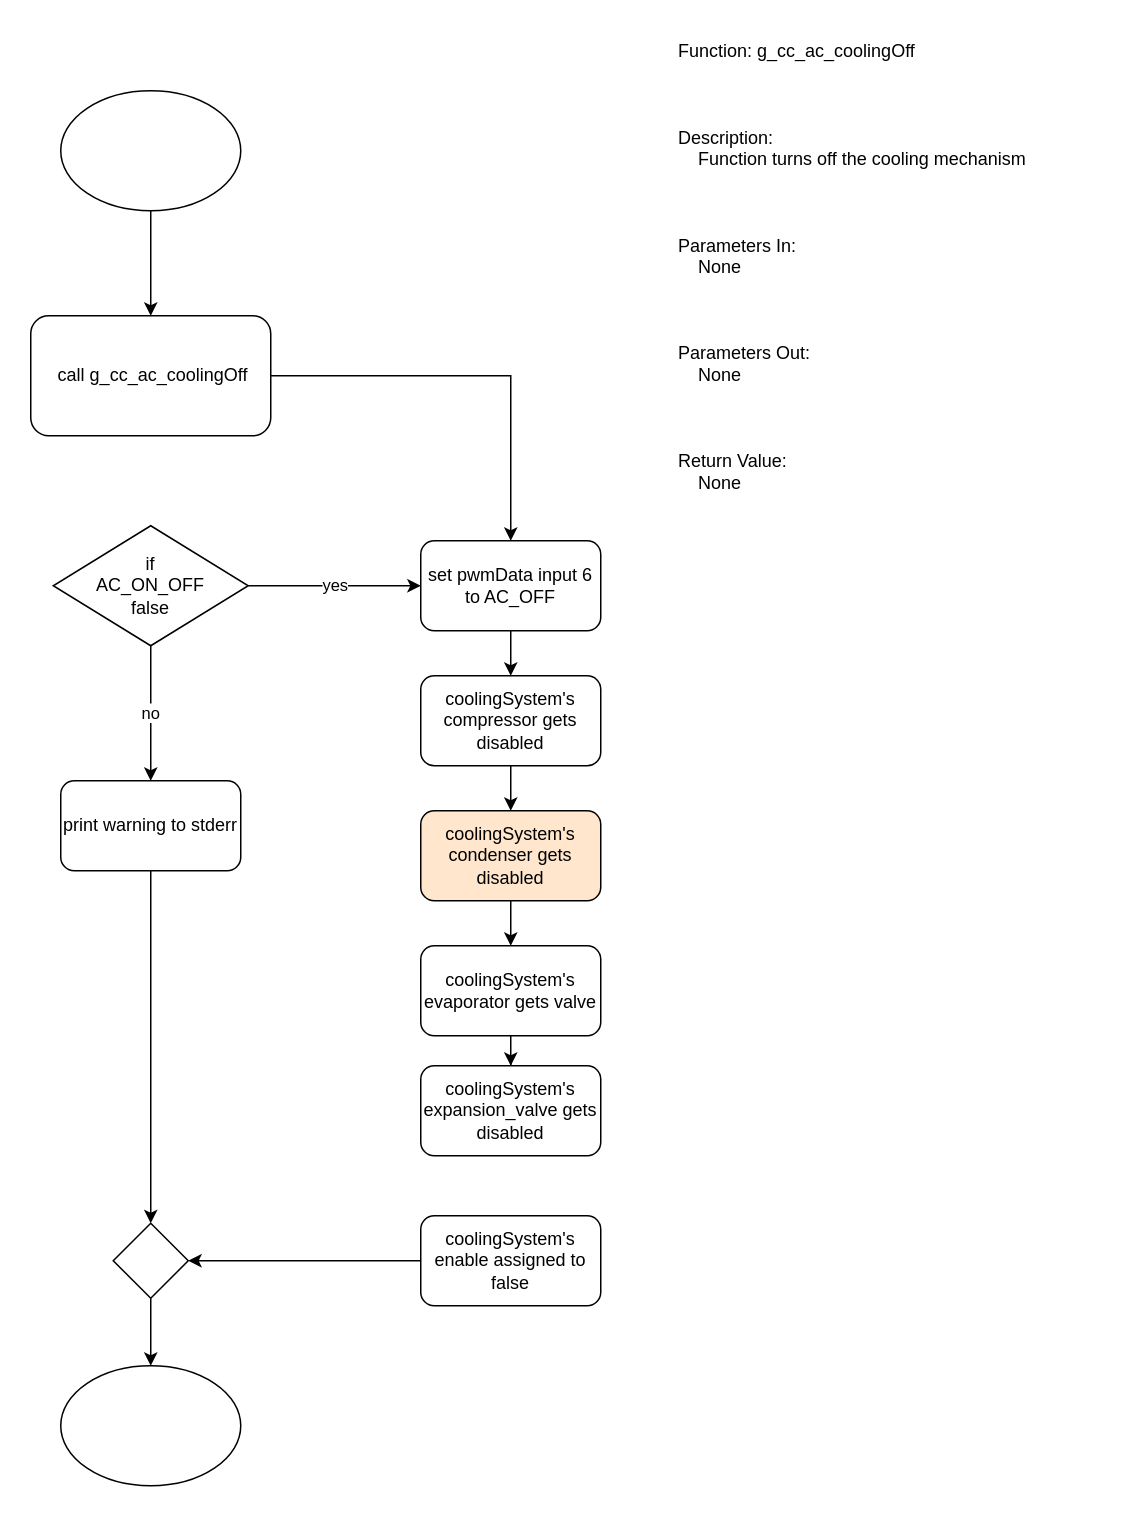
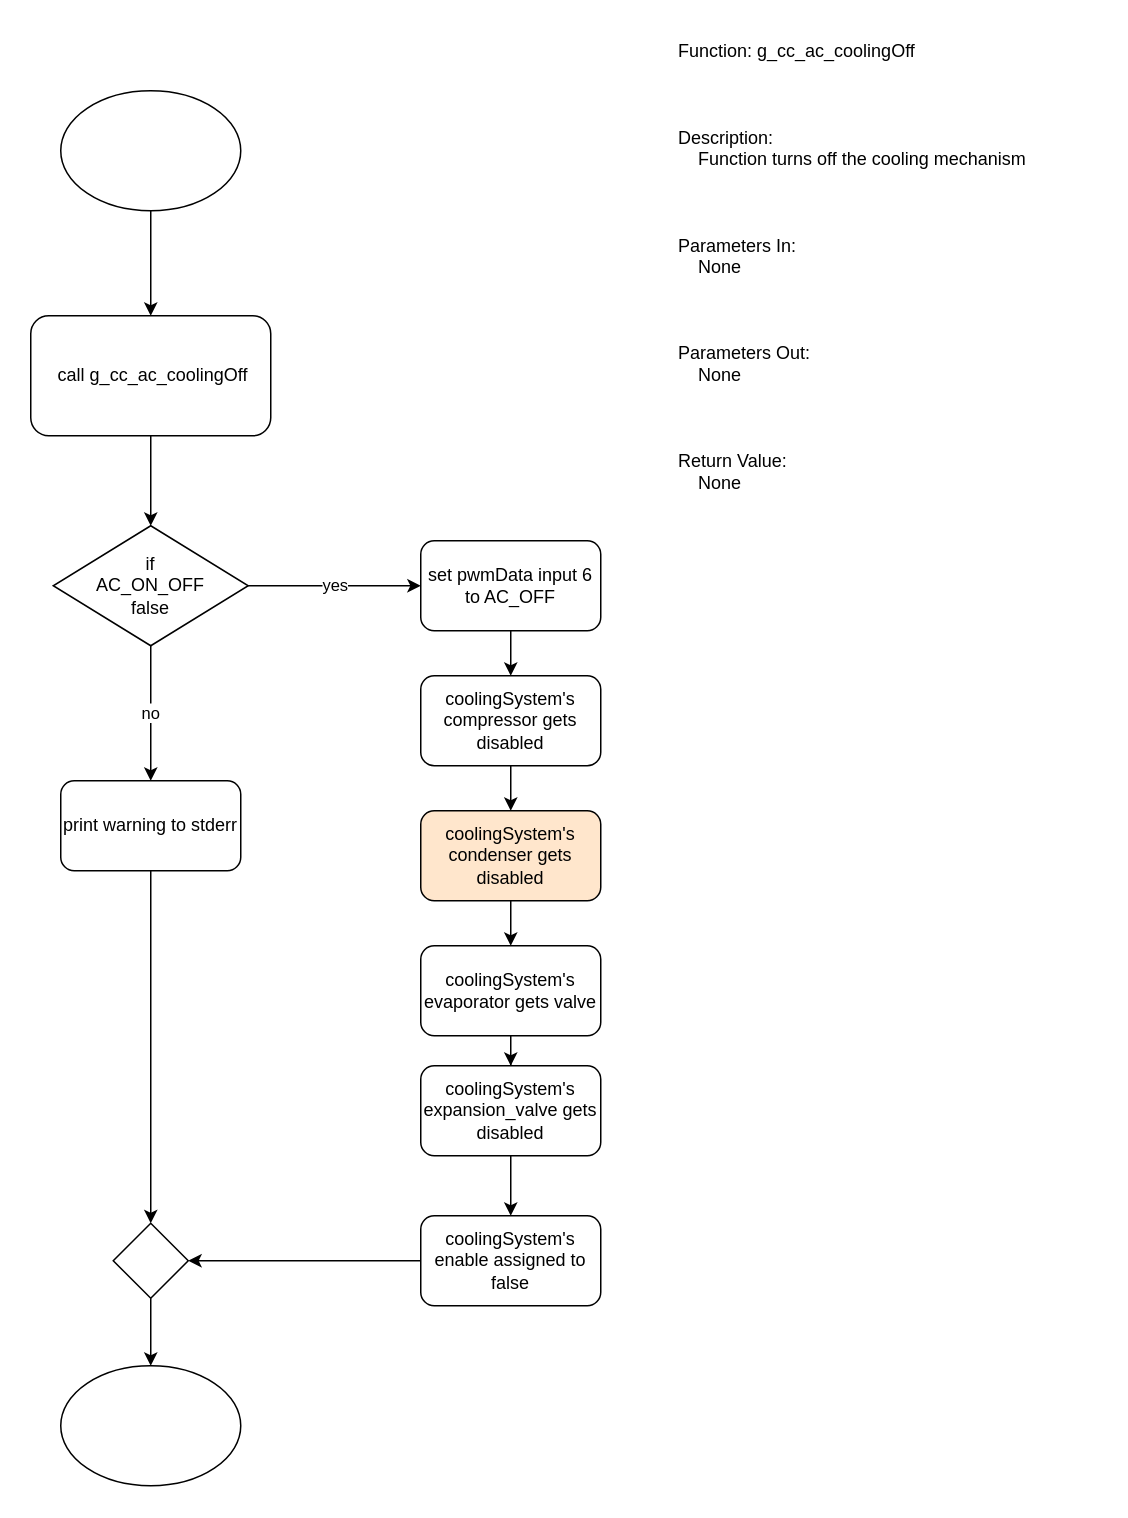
edge "call g_cc_ac_coolingOff" -> "set pwmData input 6 to AC_OFF": now "call g_cc_ac_coolingOff" -> "if AC_ON_OFF false"
edge "coolingSystem's expansion_valve gets disabled" -> "coolingSystem's enable assigned to false": added
